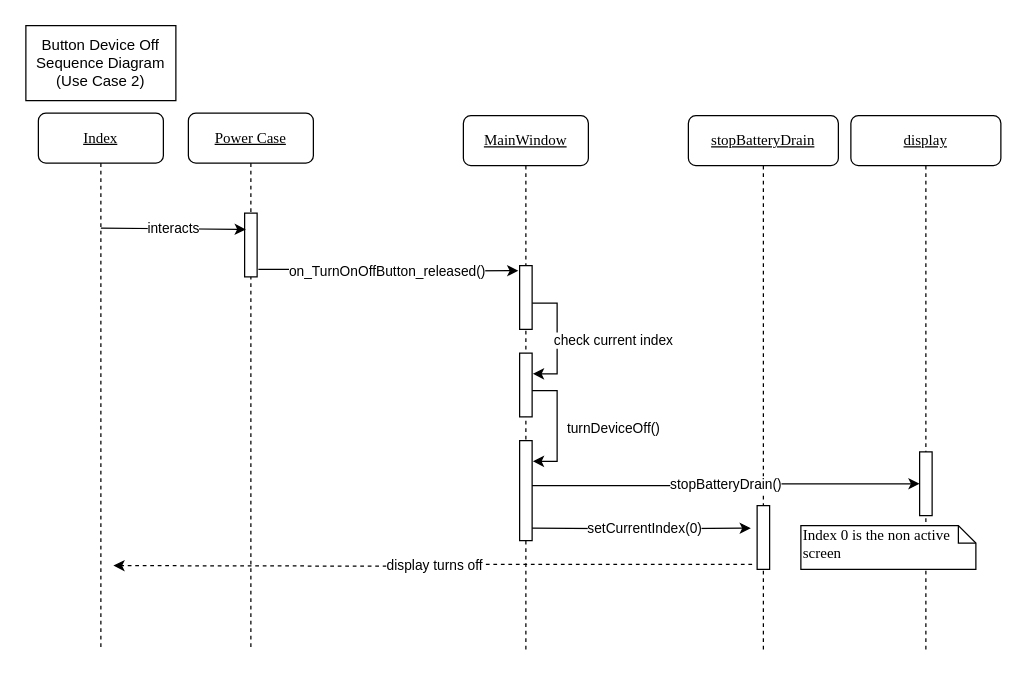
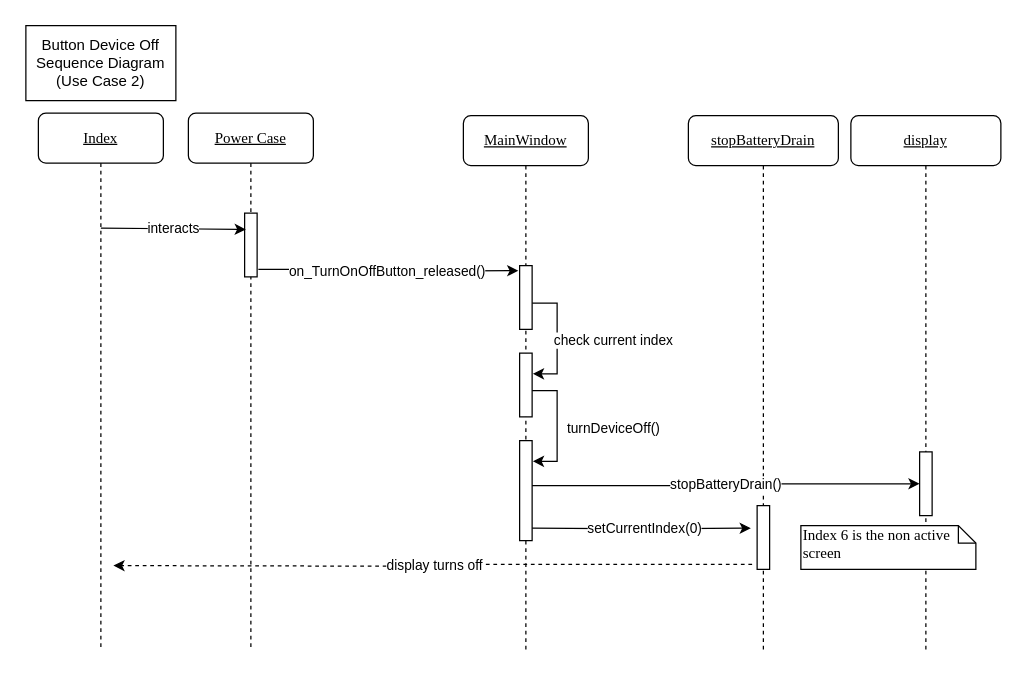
node "Index 0 is the non active screen": label "Index 0 is the non active screen" -> "Index 6 is the non active screen"
